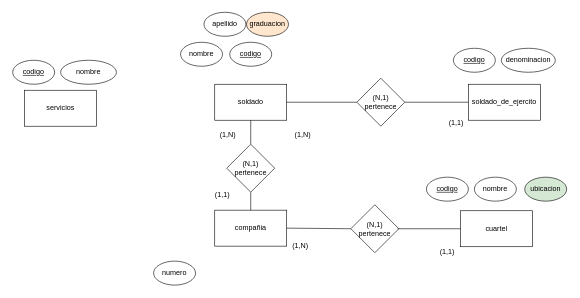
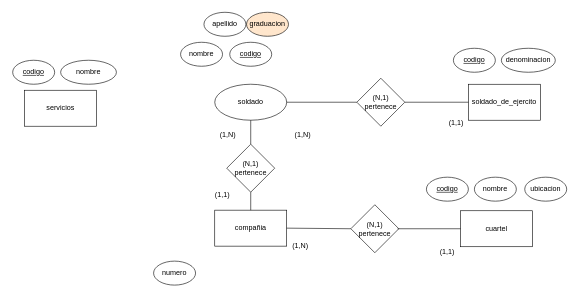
node "soldado": shape rectangle -> ellipse
node "ubicacion": fillcolor #d5e8d4 -> #ffffff
